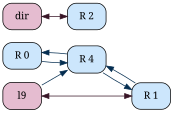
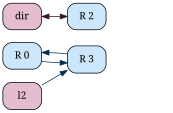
node "R 4": label "R 4" -> "R 3"
node "l9": label "l9" -> "l2"
node "R 1": removed
